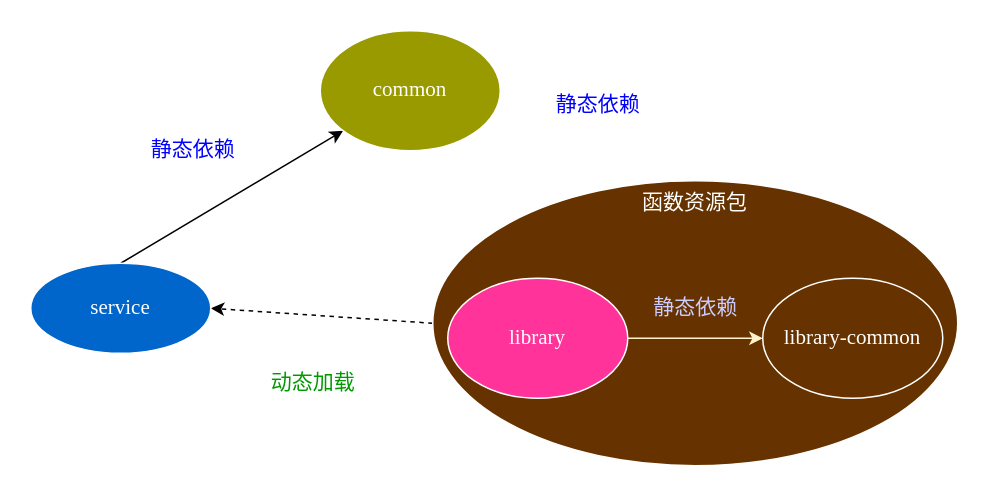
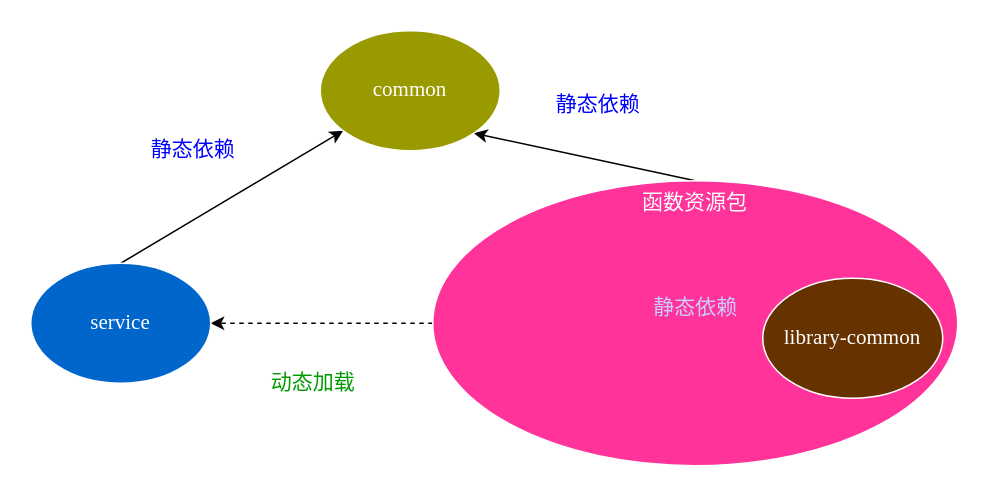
edge "函数资源包" -> "library-common": now "函数资源包" -> "common"
node "service": size 180x90 -> 180x120
node "函数资源包": fillcolor #663300 -> #ff3399
node "library": removed
edge "library" -> "library-common": removed
